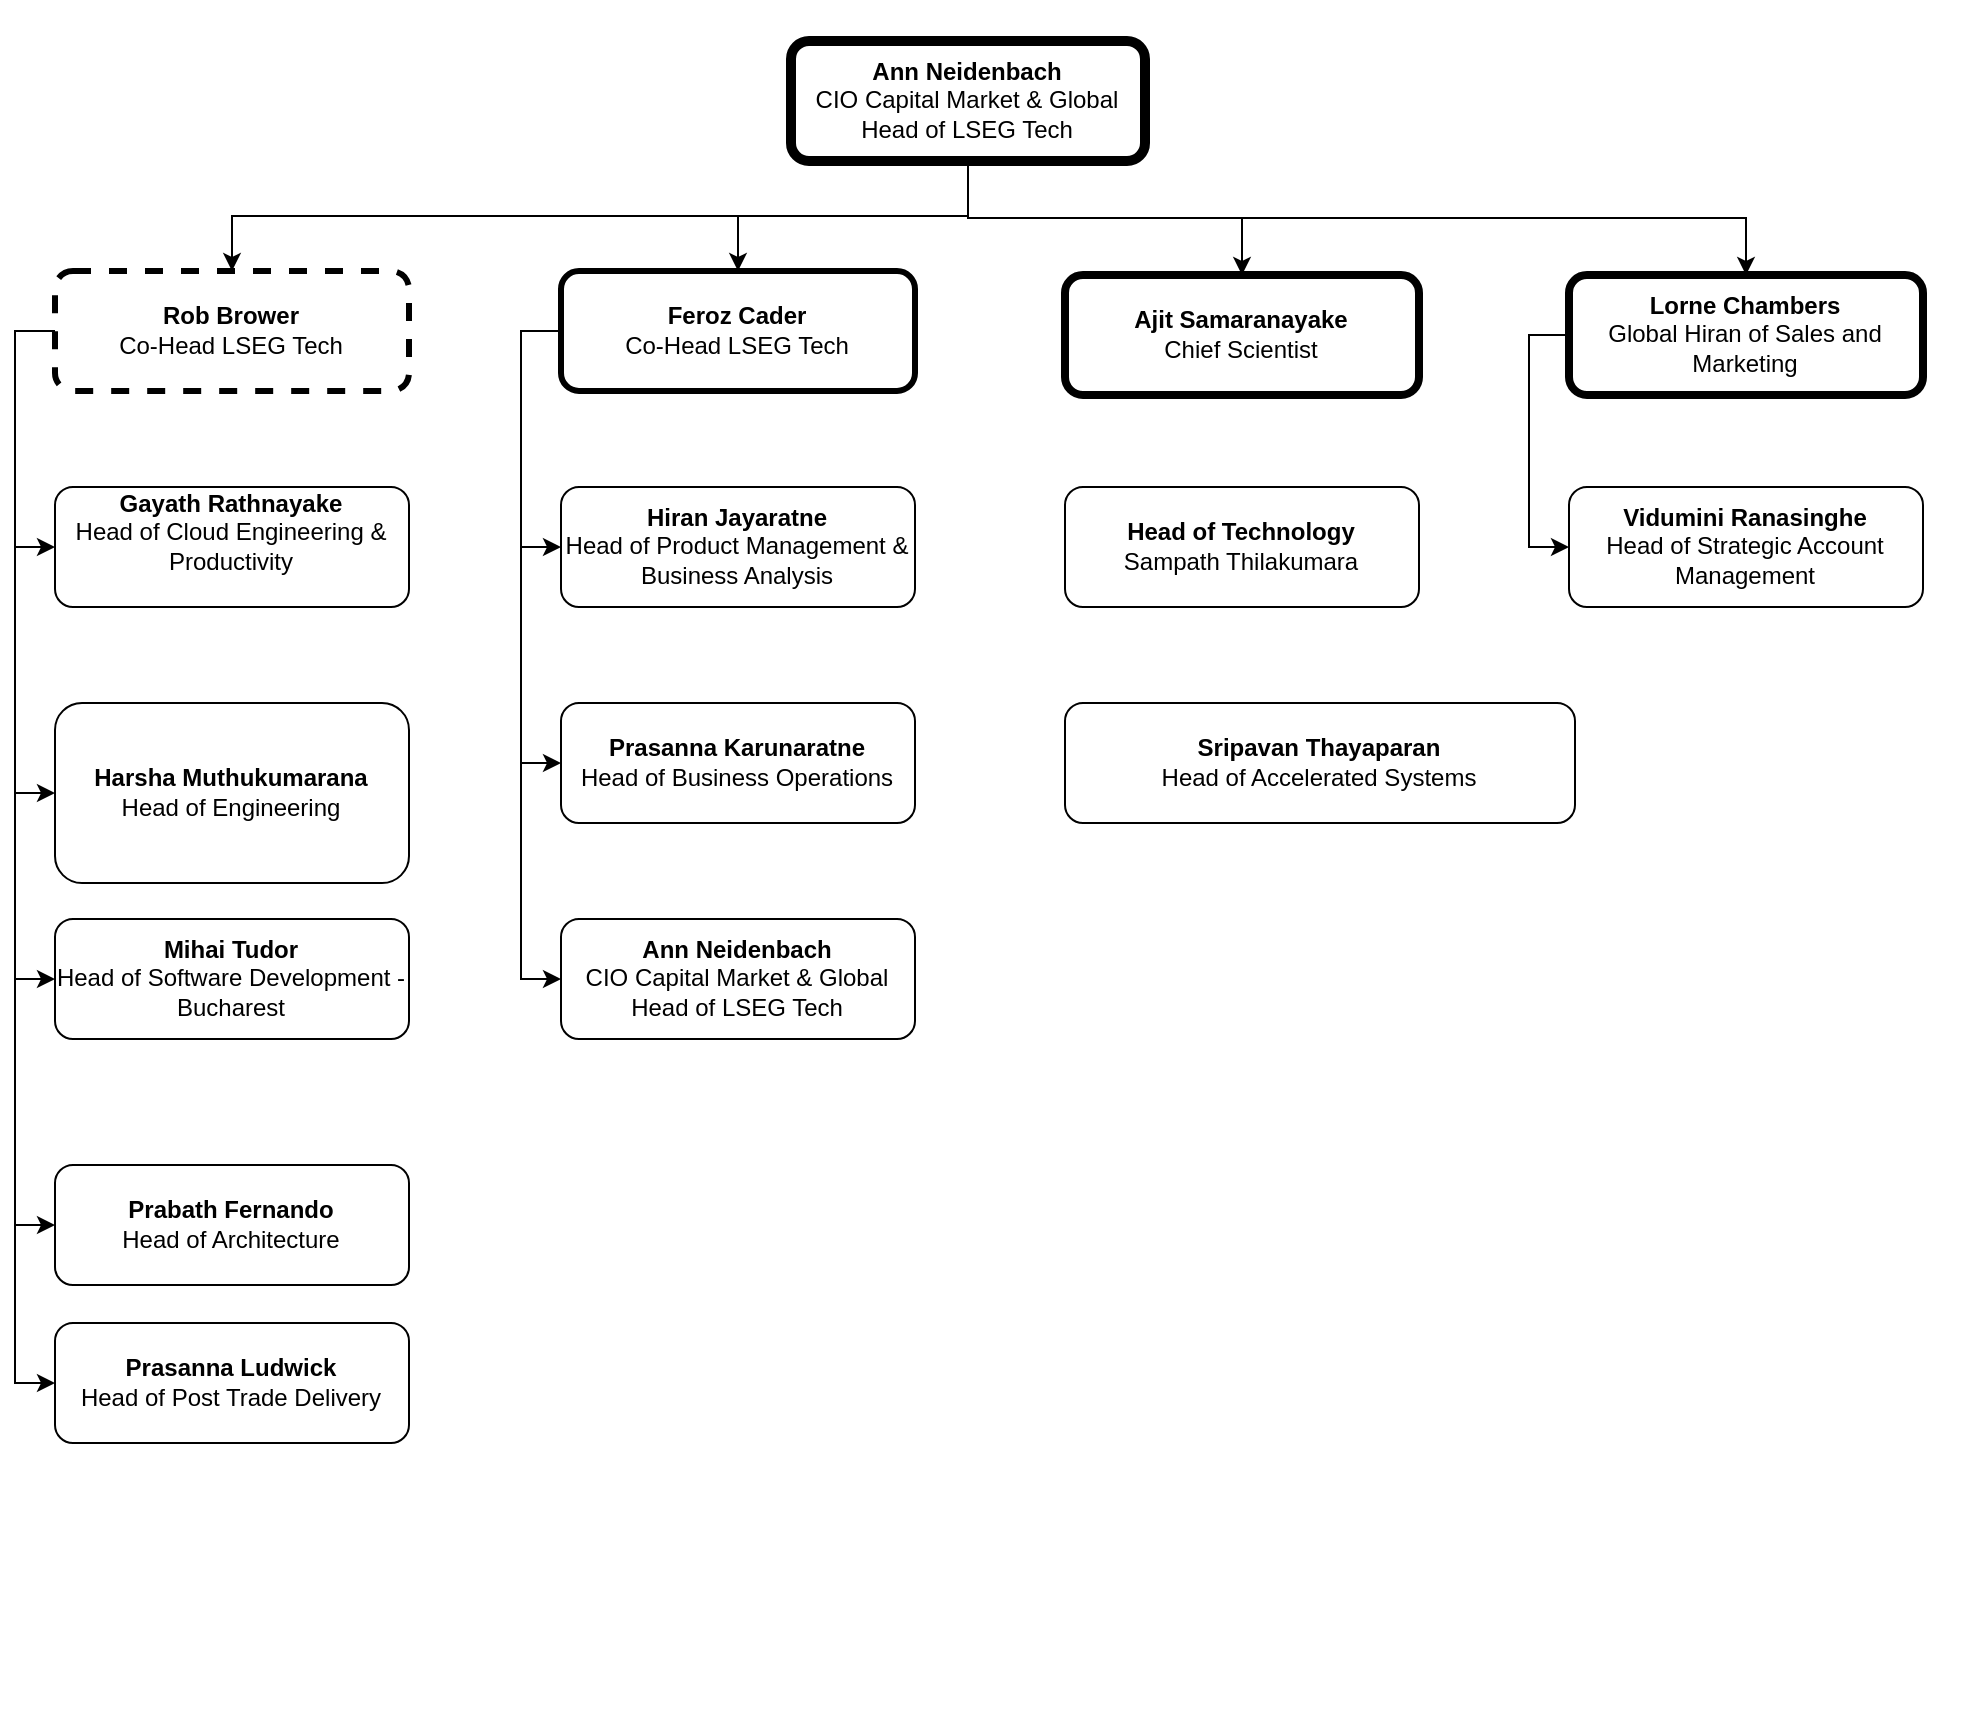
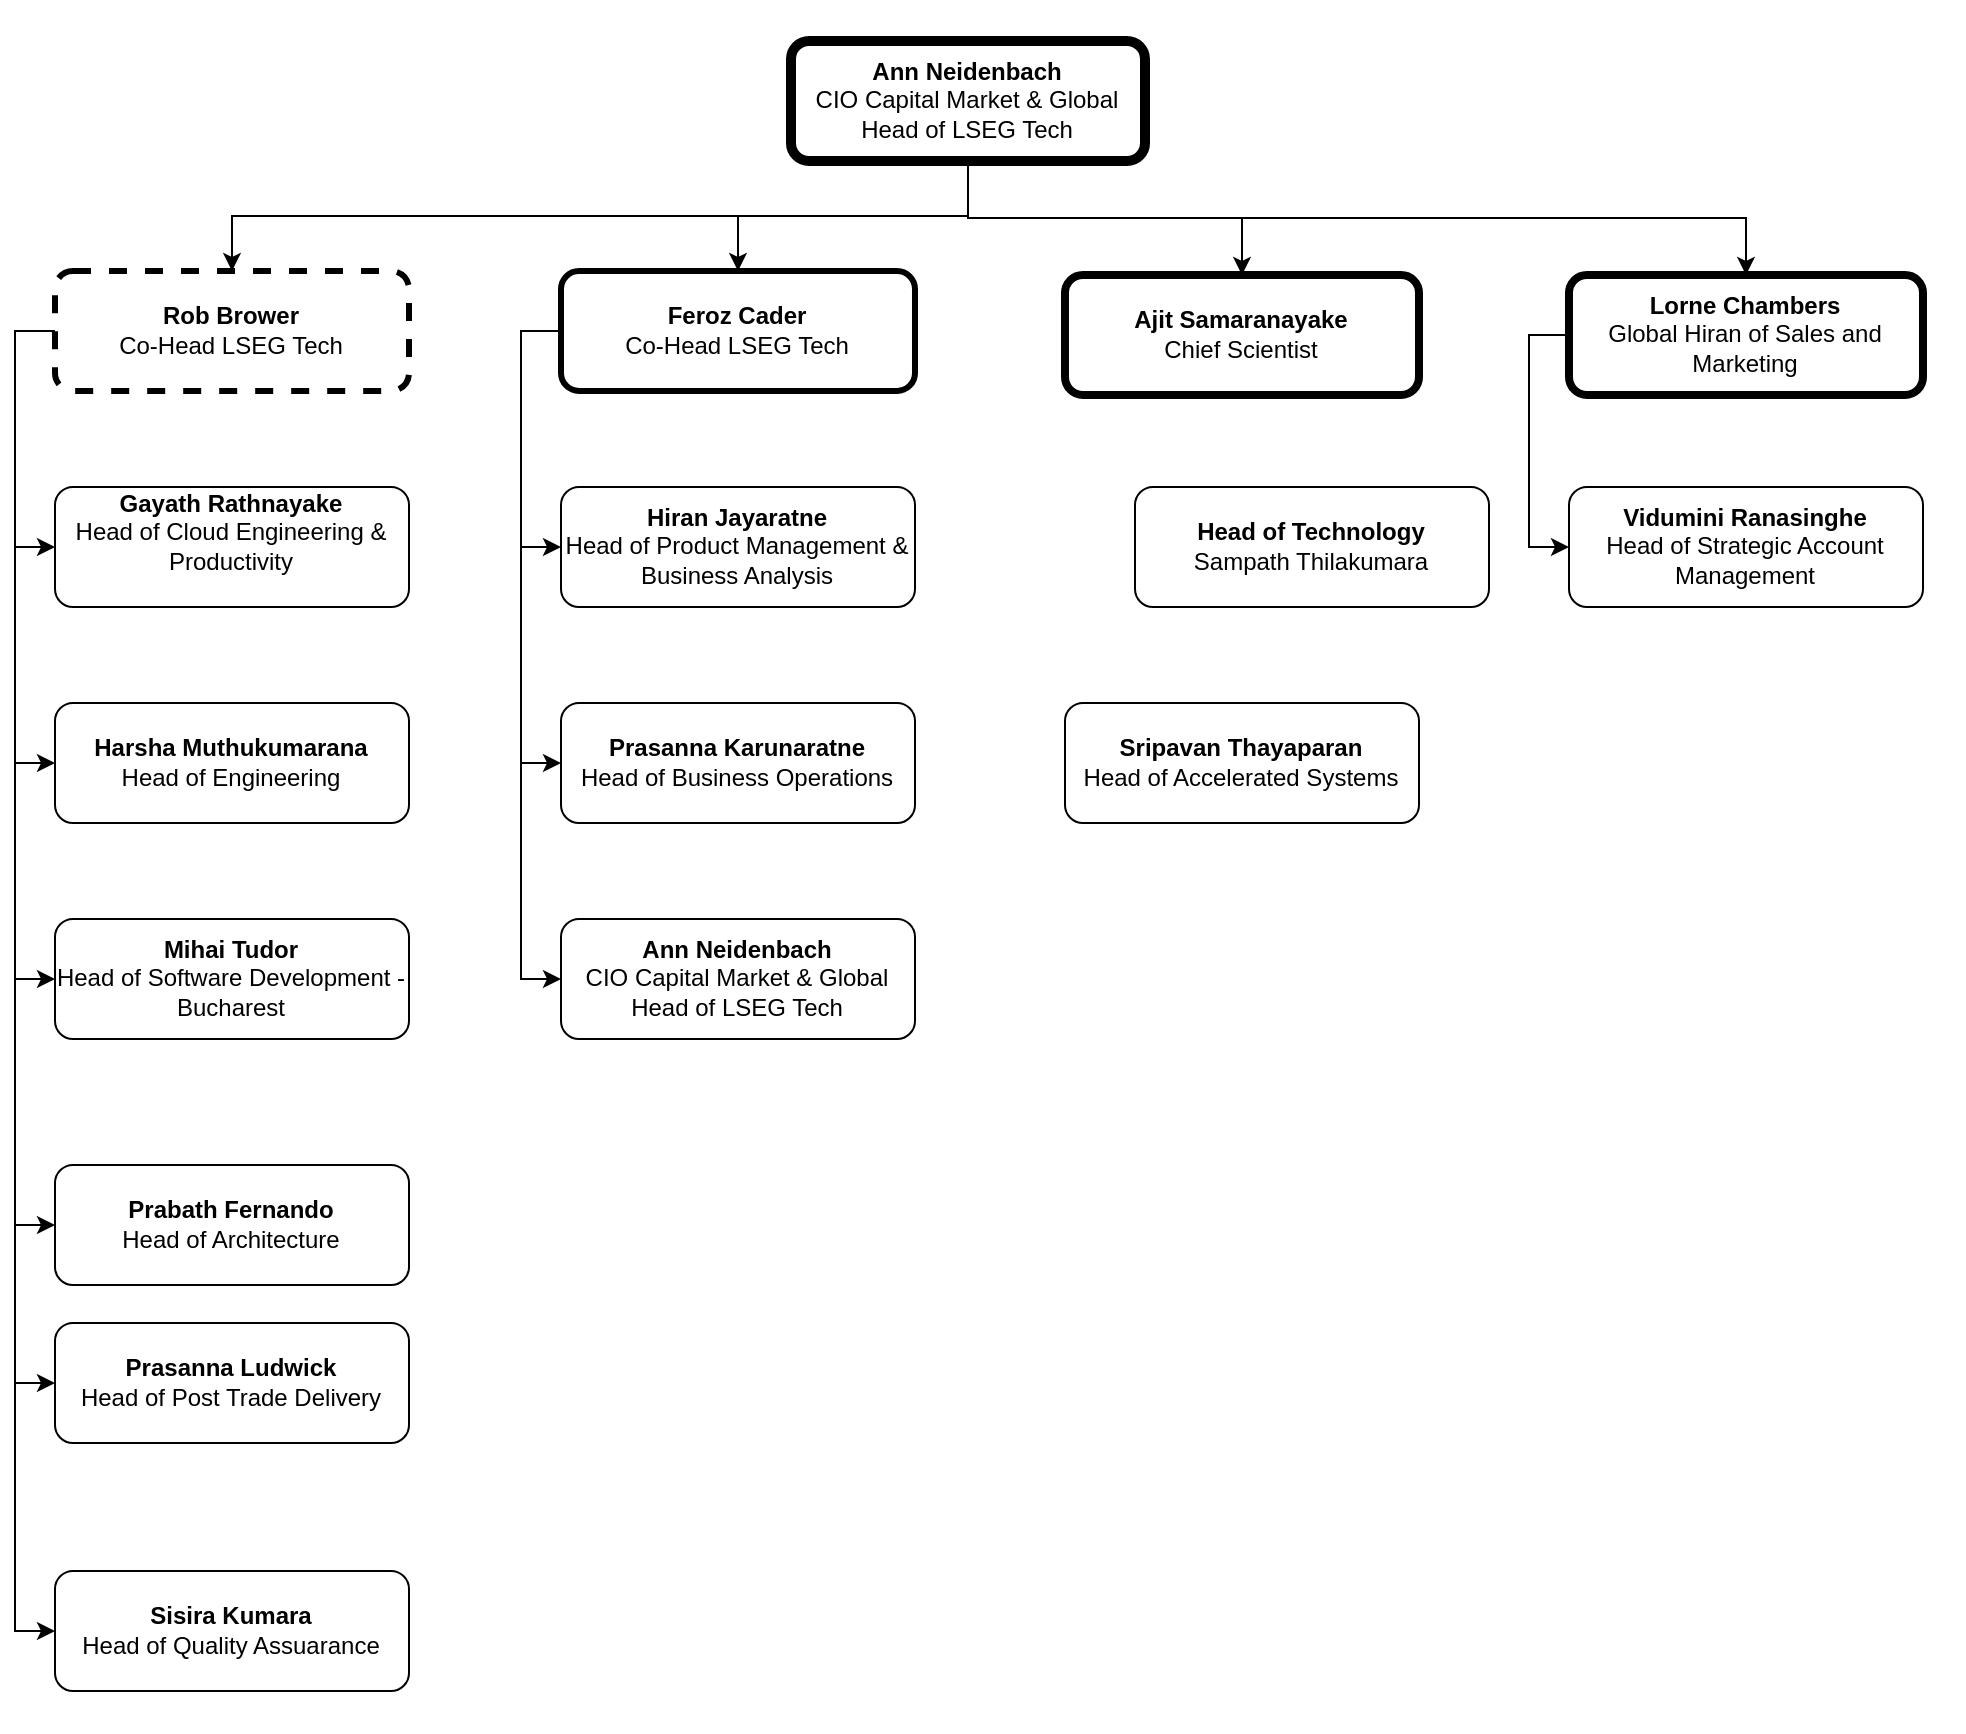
node "Head of Technology Sampath Thilakumara": moved (1242, 547) -> (1312, 547)
node "Sripavan Thayaparan Head of Accelerated Systems": size 510x120 -> 354x120
node "Harsha Muthukumarana Head of Engineering": size 354x180 -> 354x120
edge "Rob Brower Co-Head LSEG Tech" -> "Sisira Kumara Head of Quality Assuarance": added
node "Sisira Kumara Head of Quality Assuarance": added
